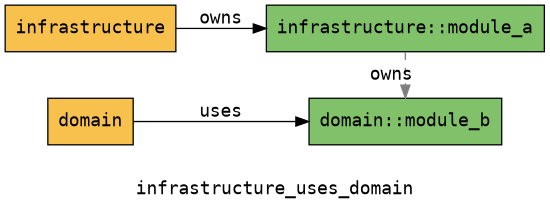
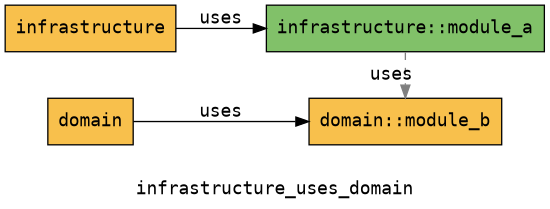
edge "infrastructure" -> "infrastructure::module_a": label "owns" -> "uses"
edge "infrastructure::module_a" -> "domain::module_b": label "owns" -> "uses"
node "domain::module_b": fillcolor #81c169 -> #f8c04c
